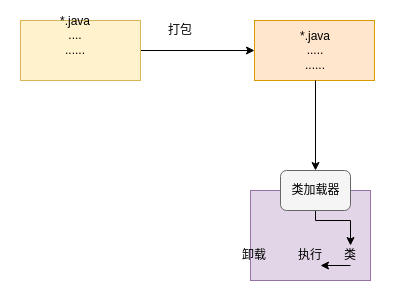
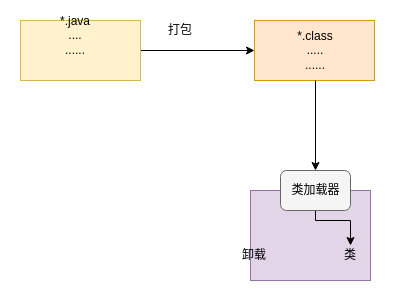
node "*.java ..... ......": label "*.java ..... ......" -> "*.class ..... ......"
node "执行": removed
edge "类" -> "执行": removed
